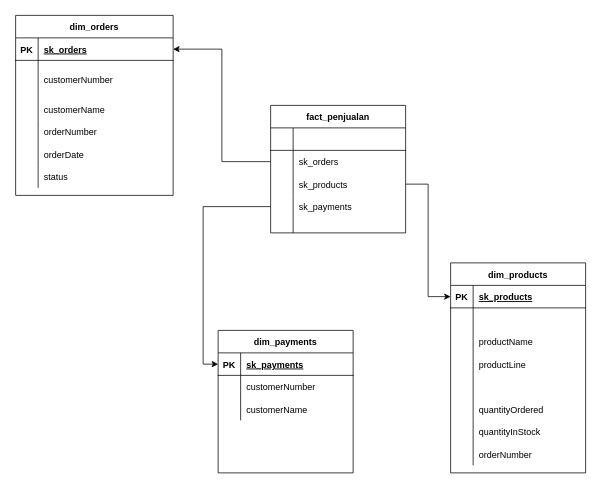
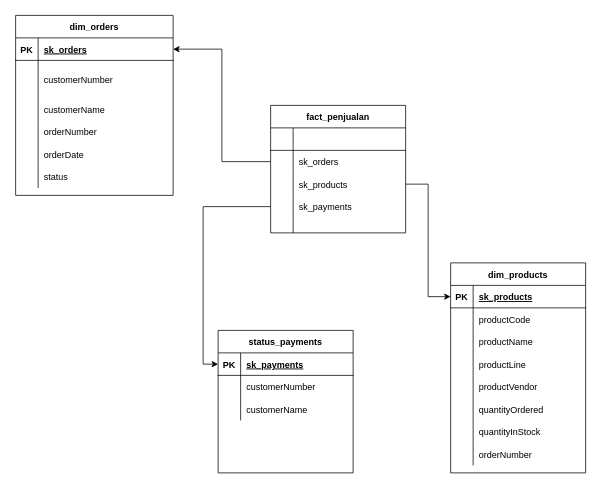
node "productCode": added
node "dim_payments": label "dim_payments" -> "status_payments"
node "productVendor": added
